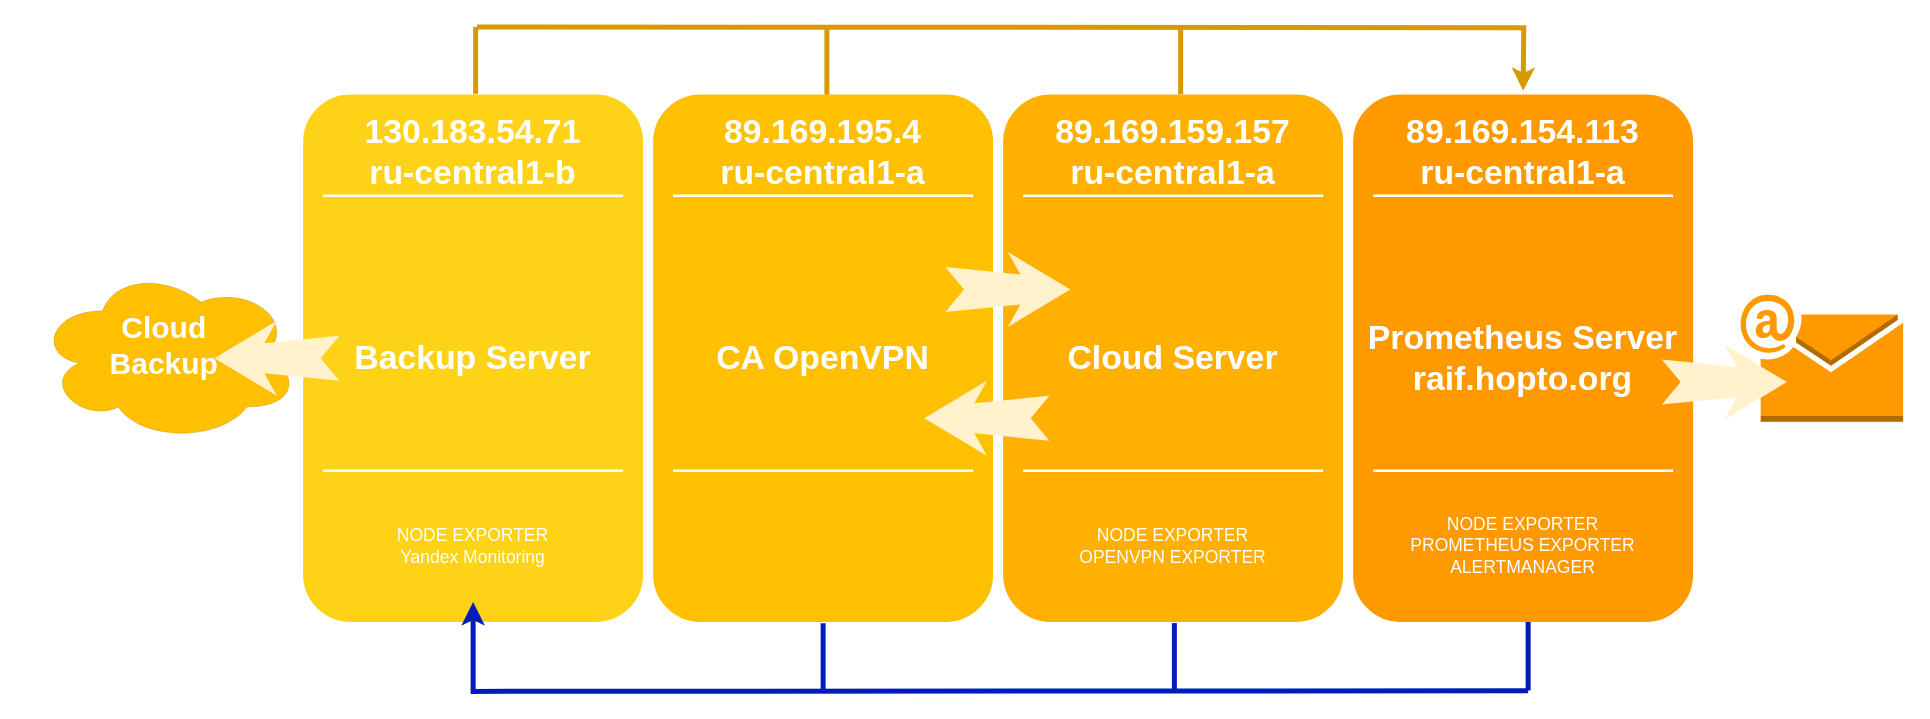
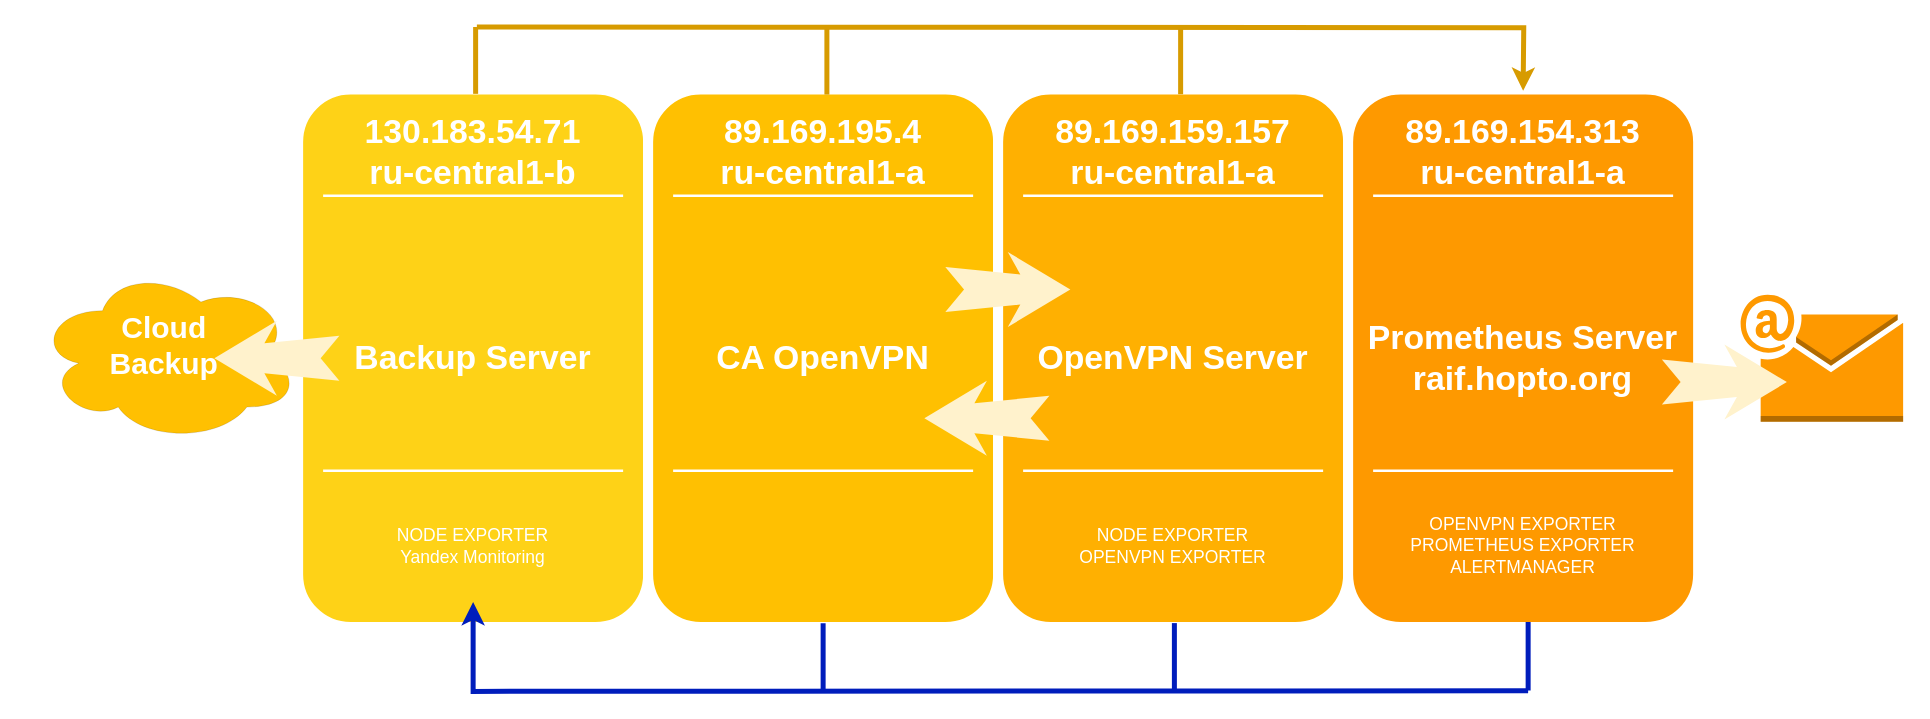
node "89.169.154.113 ru-central1-a": label "89.169.154.113 ru-central1-a" -> "89.169.154.313 ru-central1-a"
node "Cloud Server": label "Cloud Server" -> "OpenVPN Server"
node "NODE EXPORTER PROMETHEUS EXPORTER ALERTMANAGER": label "NODE EXPORTER PROMETHEUS EXPORTER ALERTMANAGER" -> "OPENVPN EXPORTER PROMETHEUS EXPORTER ALERTMANAGER"
